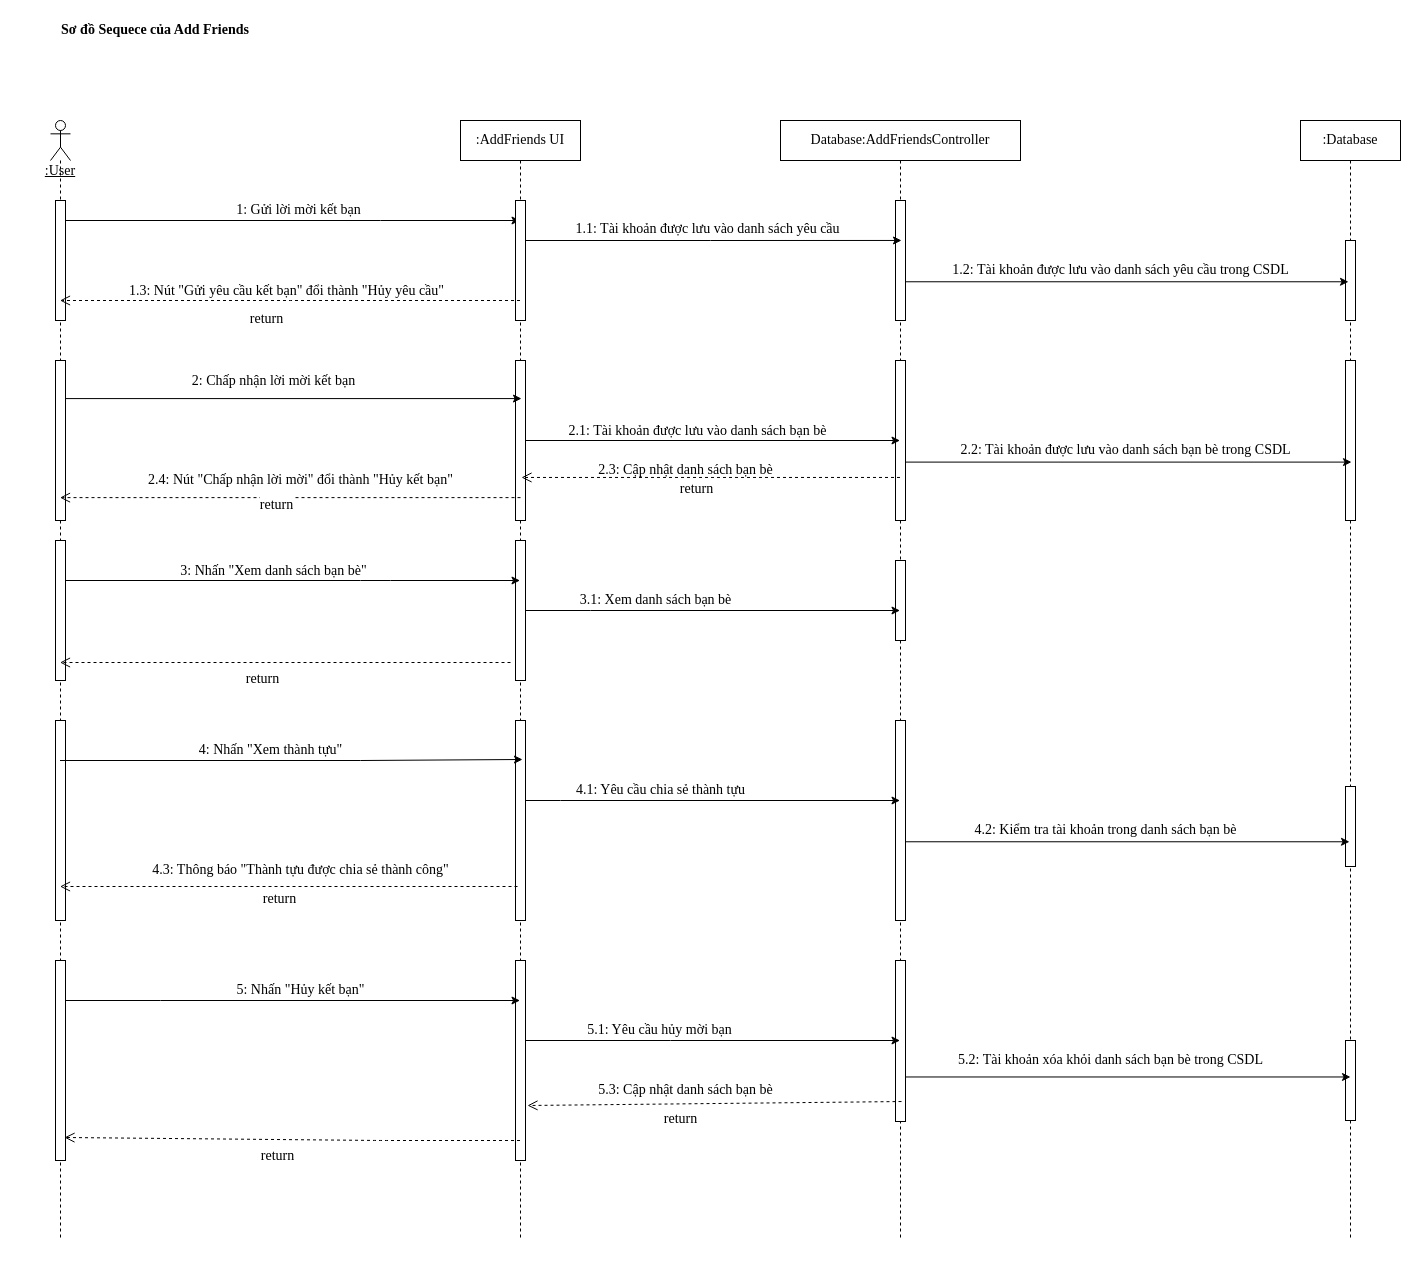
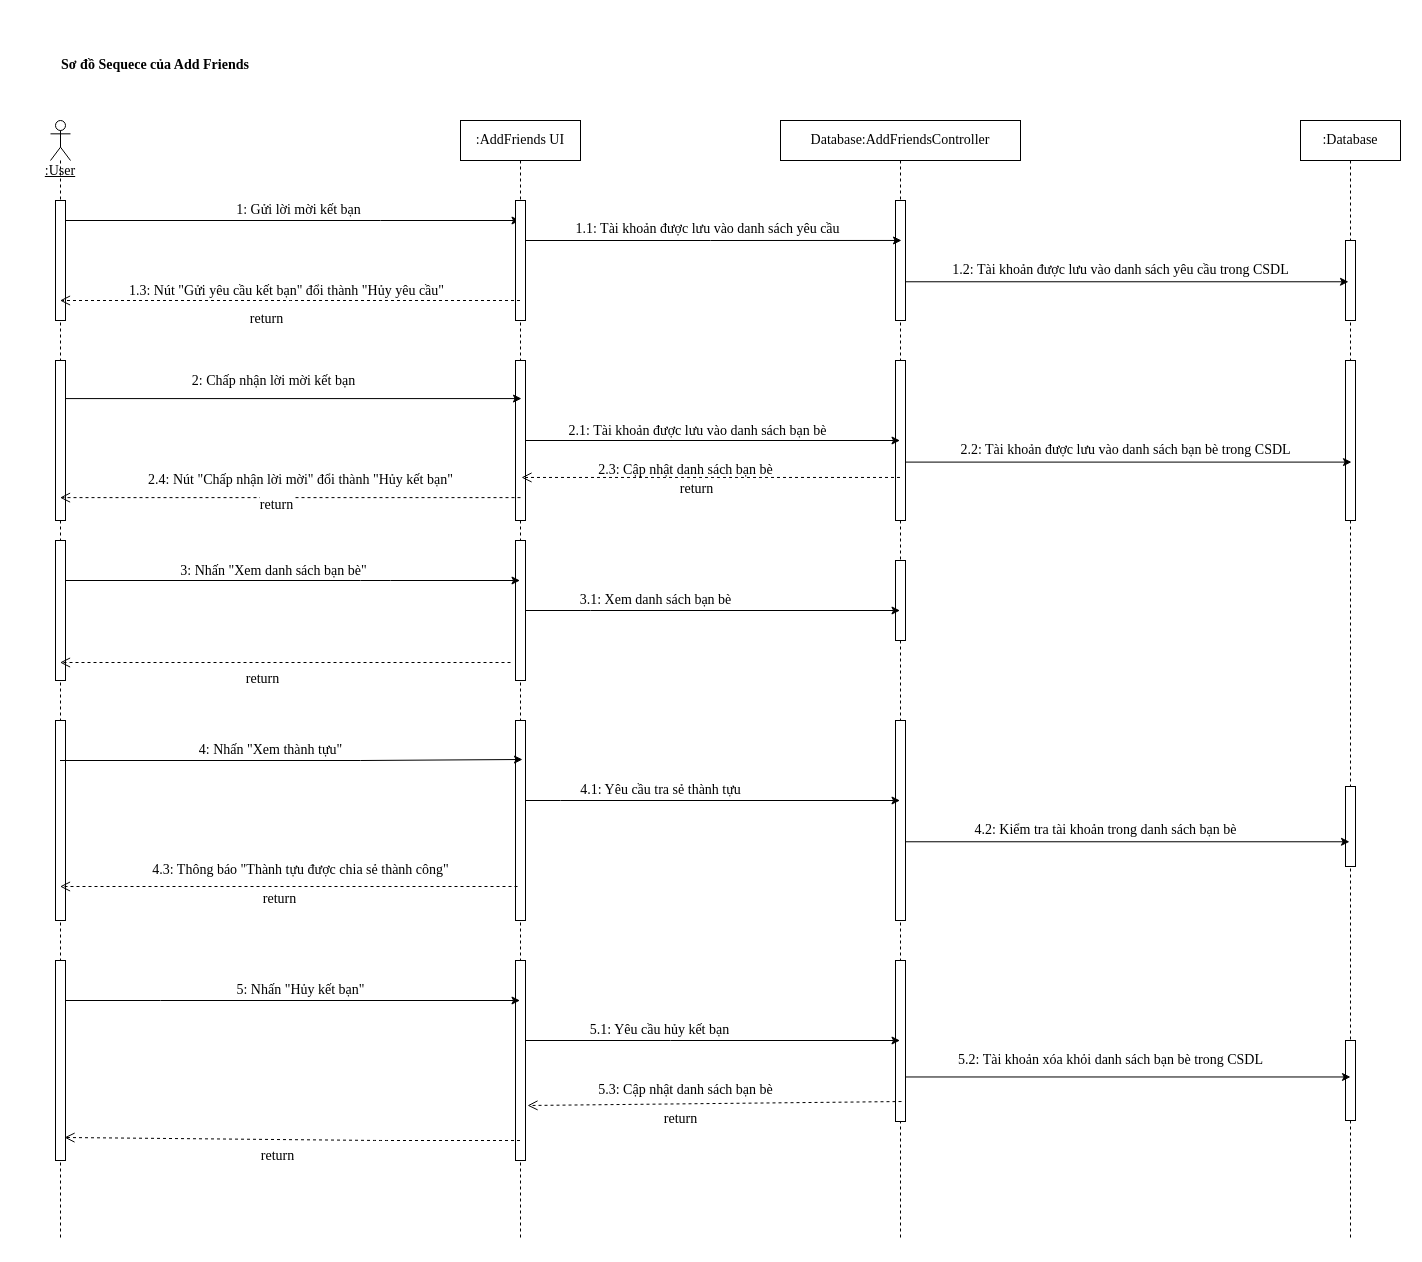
node "Sơ đồ Sequece của Add Friends": moved (156, 31) -> (156, 66)
node "4.1: Yêu cầu chia sẻ thành tựu": label "4.1: Yêu cầu chia sẻ thành tựu" -> "4.1: Yêu cầu tra sẻ thành tựu"
node "5.1: Yêu cầu hủy mời bạn": label "5.1: Yêu cầu hủy mời bạn" -> "5.1: Yêu cầu hủy kết bạn"
